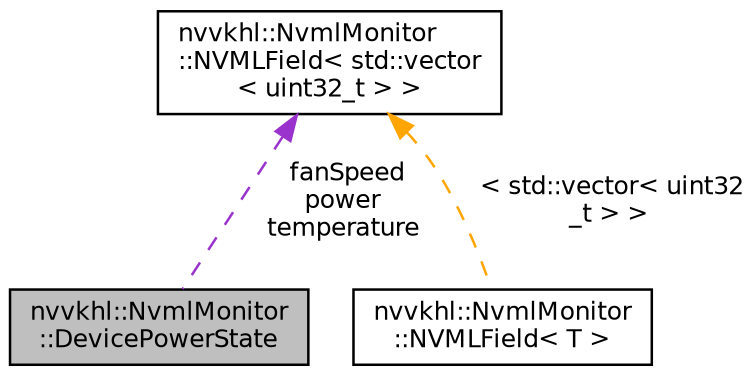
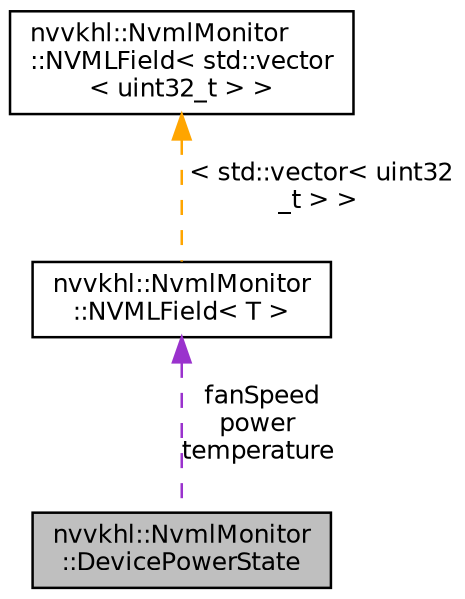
edge "nvvkhl::NvmlMonitor ::DevicePowerState" -> "nvvkhl::NvmlMonitor ::NVMLField< std::vector < uint32_t > >": now "nvvkhl::NvmlMonitor ::DevicePowerState" -> "nvvkhl::NvmlMonitor ::NVMLField< T >"
